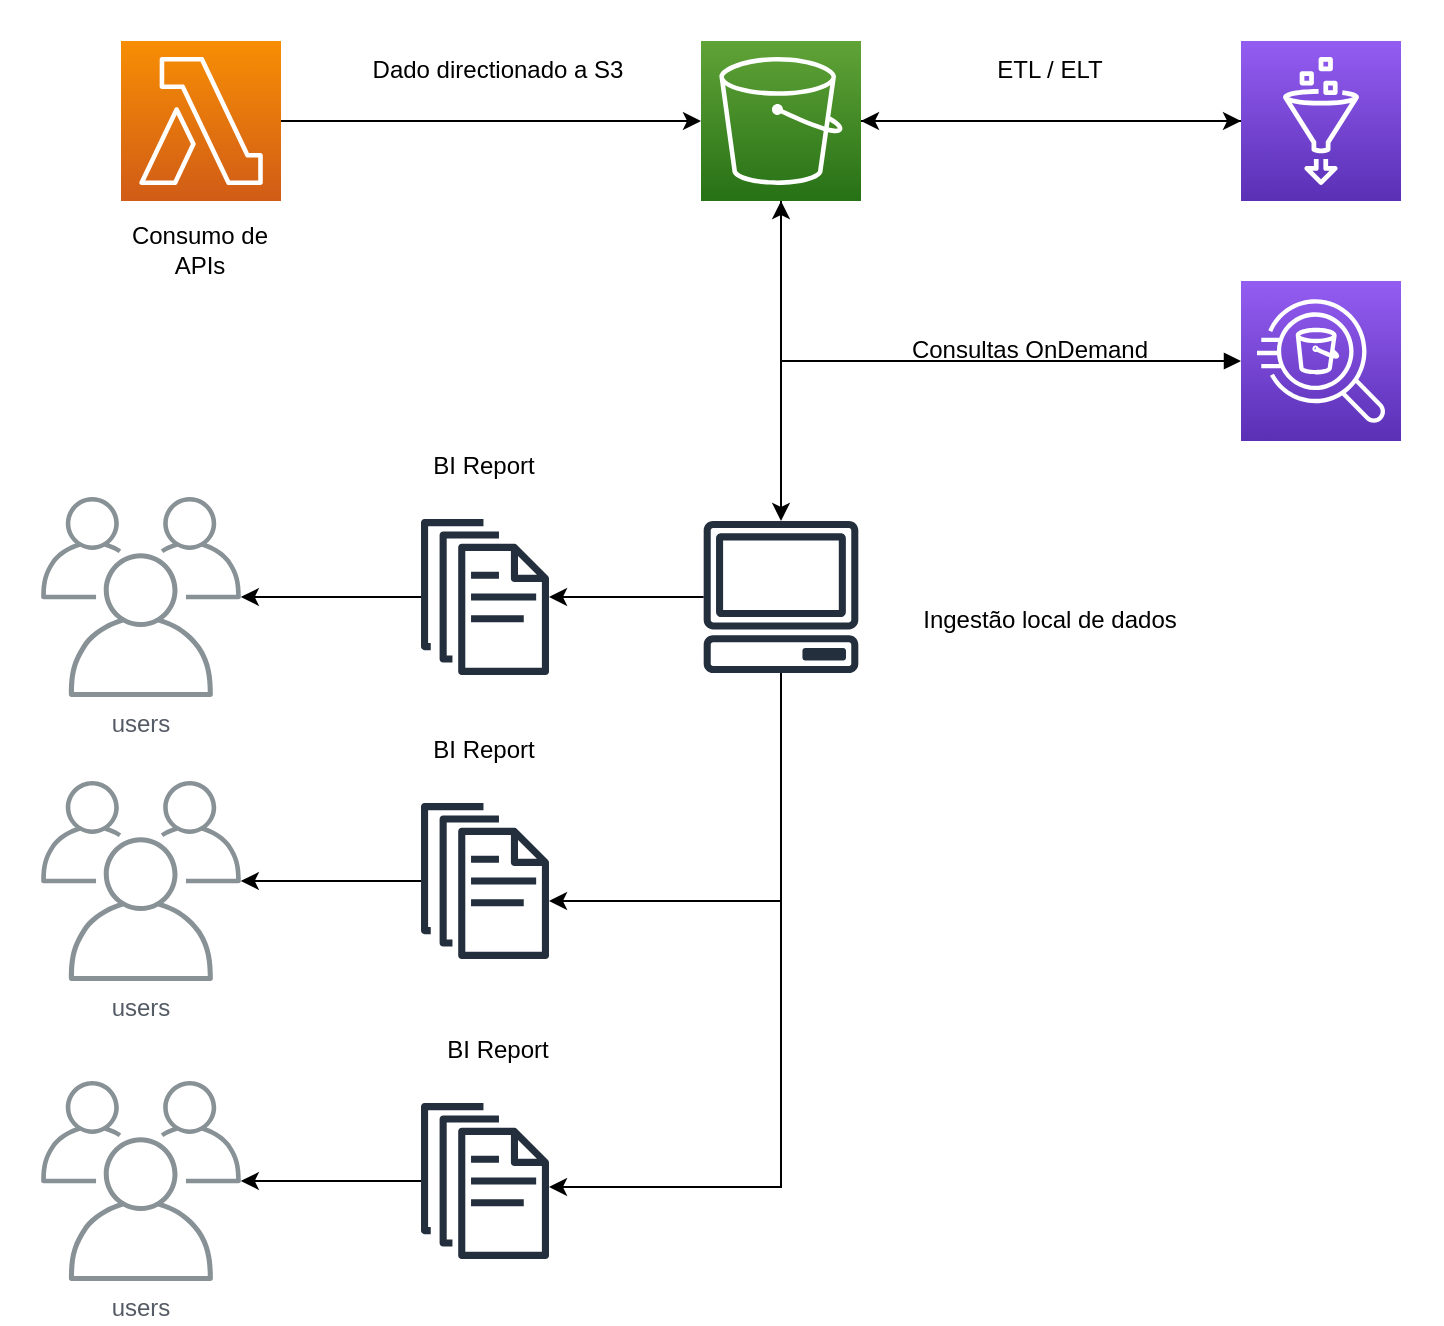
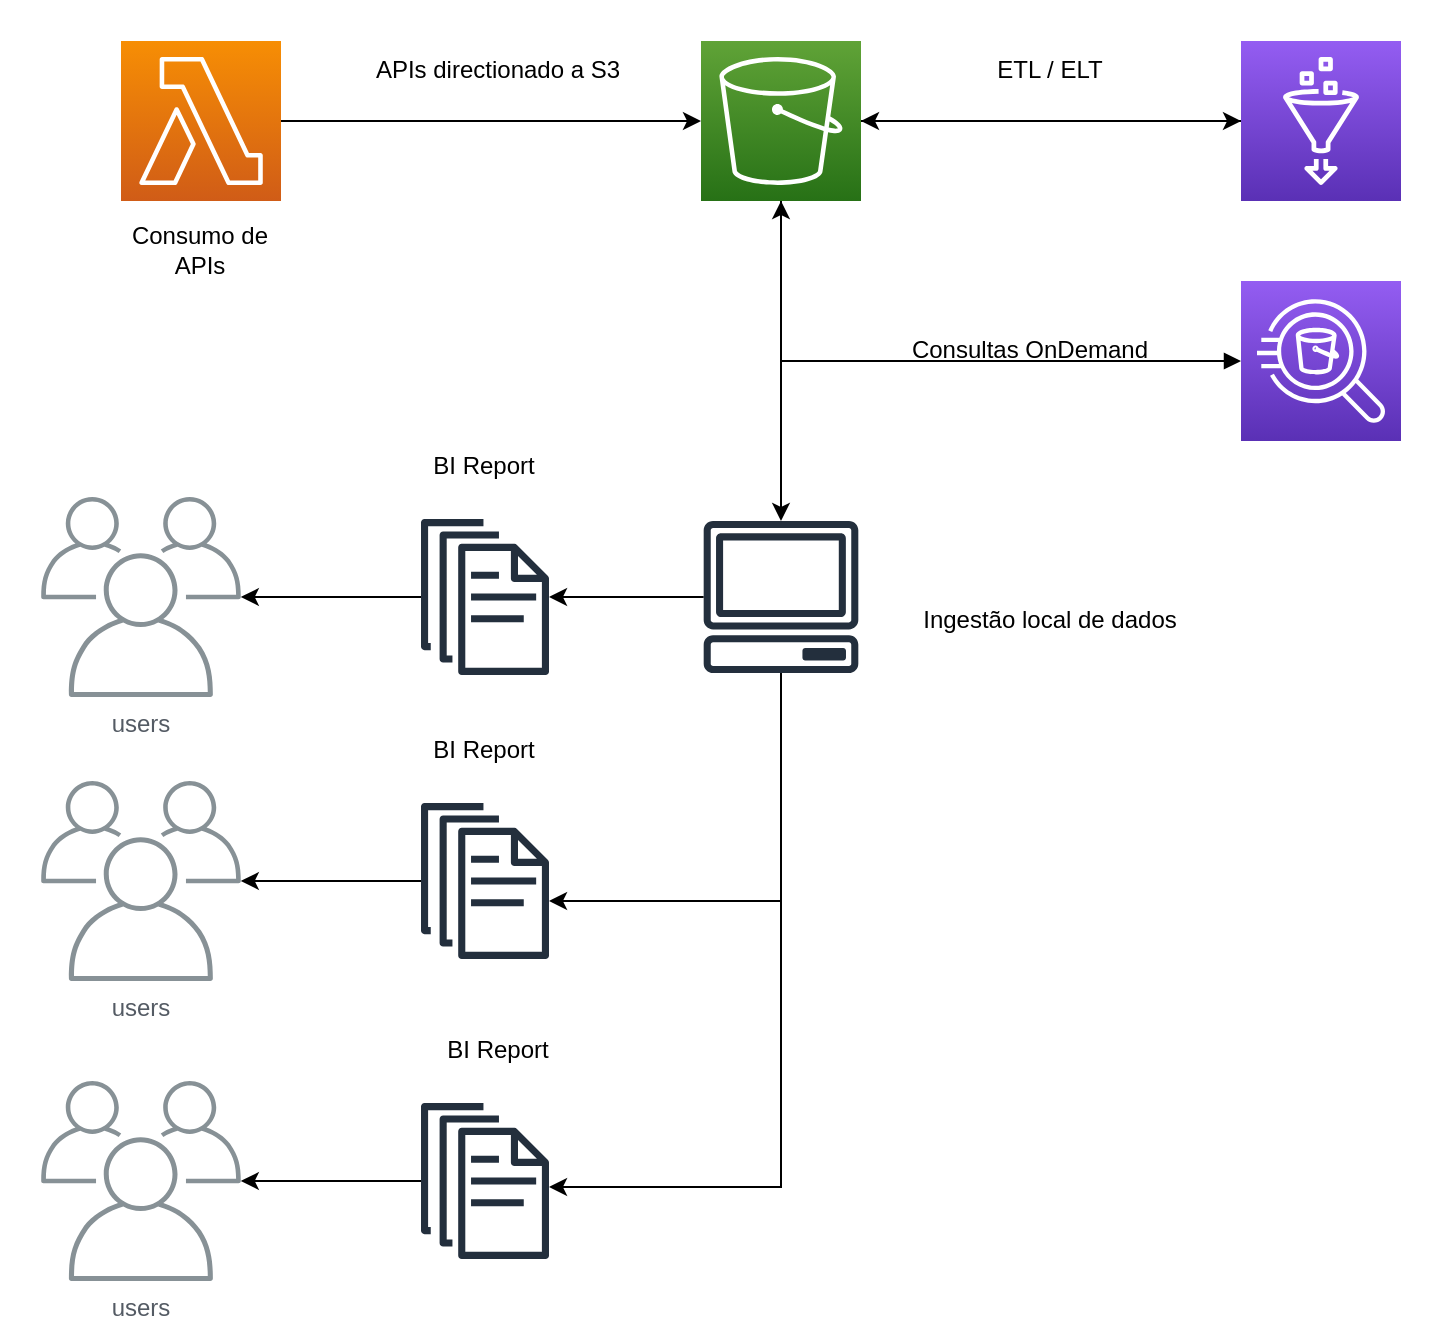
node "Dado directionado a S3": label "Dado directionado a S3" -> "APIs directionado a S3"
